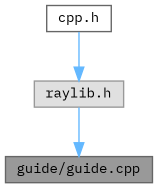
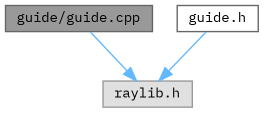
node "cpp.h": label "cpp.h" -> "guide.h"
edge "raylib.h" -> "guide/guide.cpp": reversed
